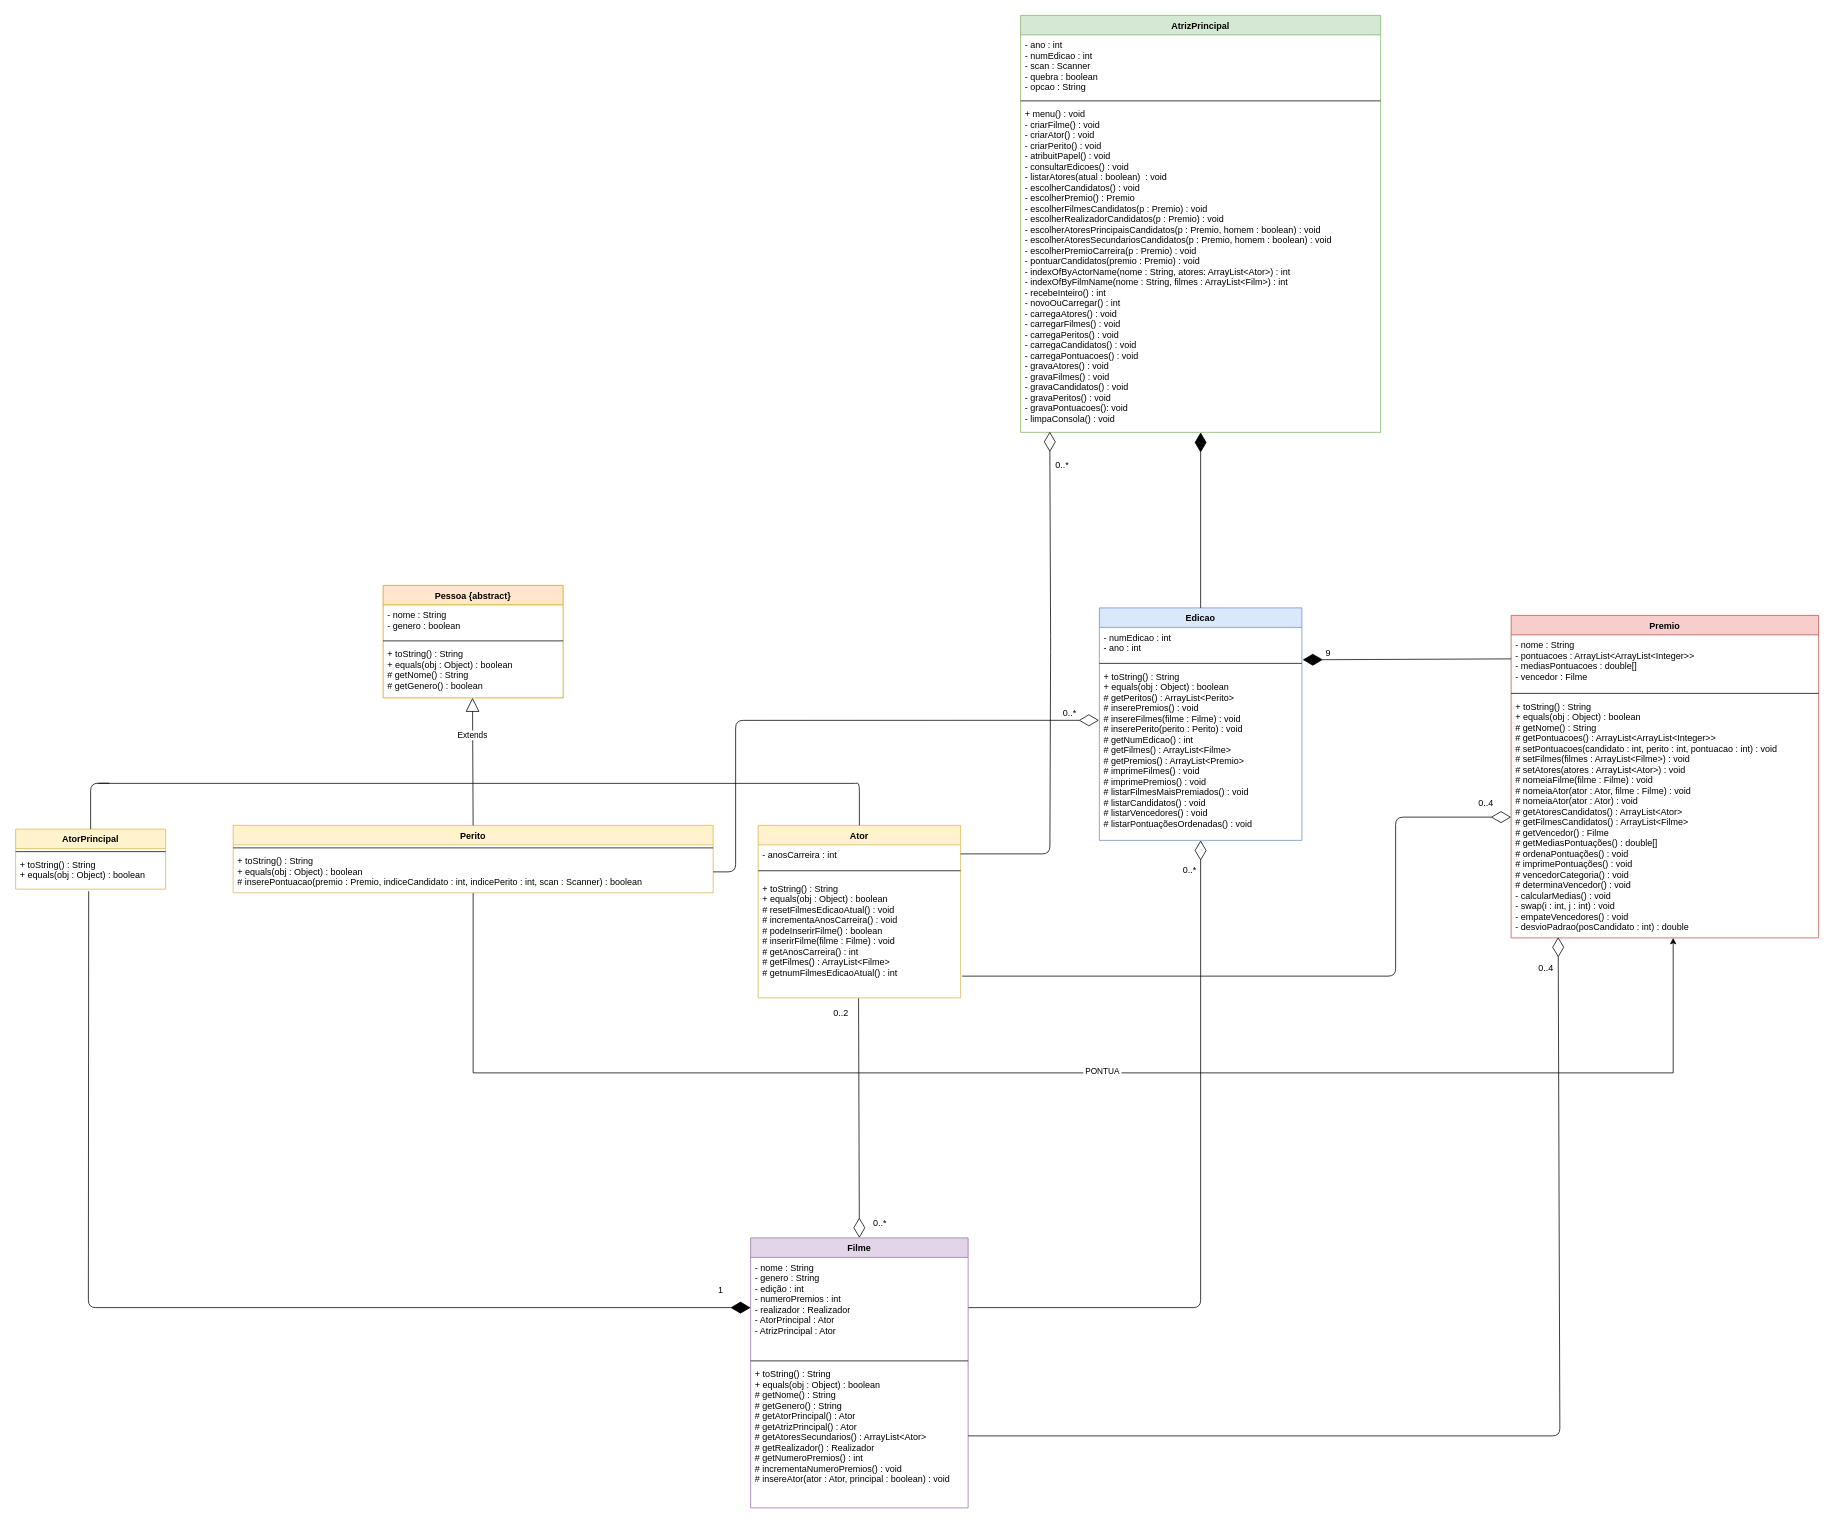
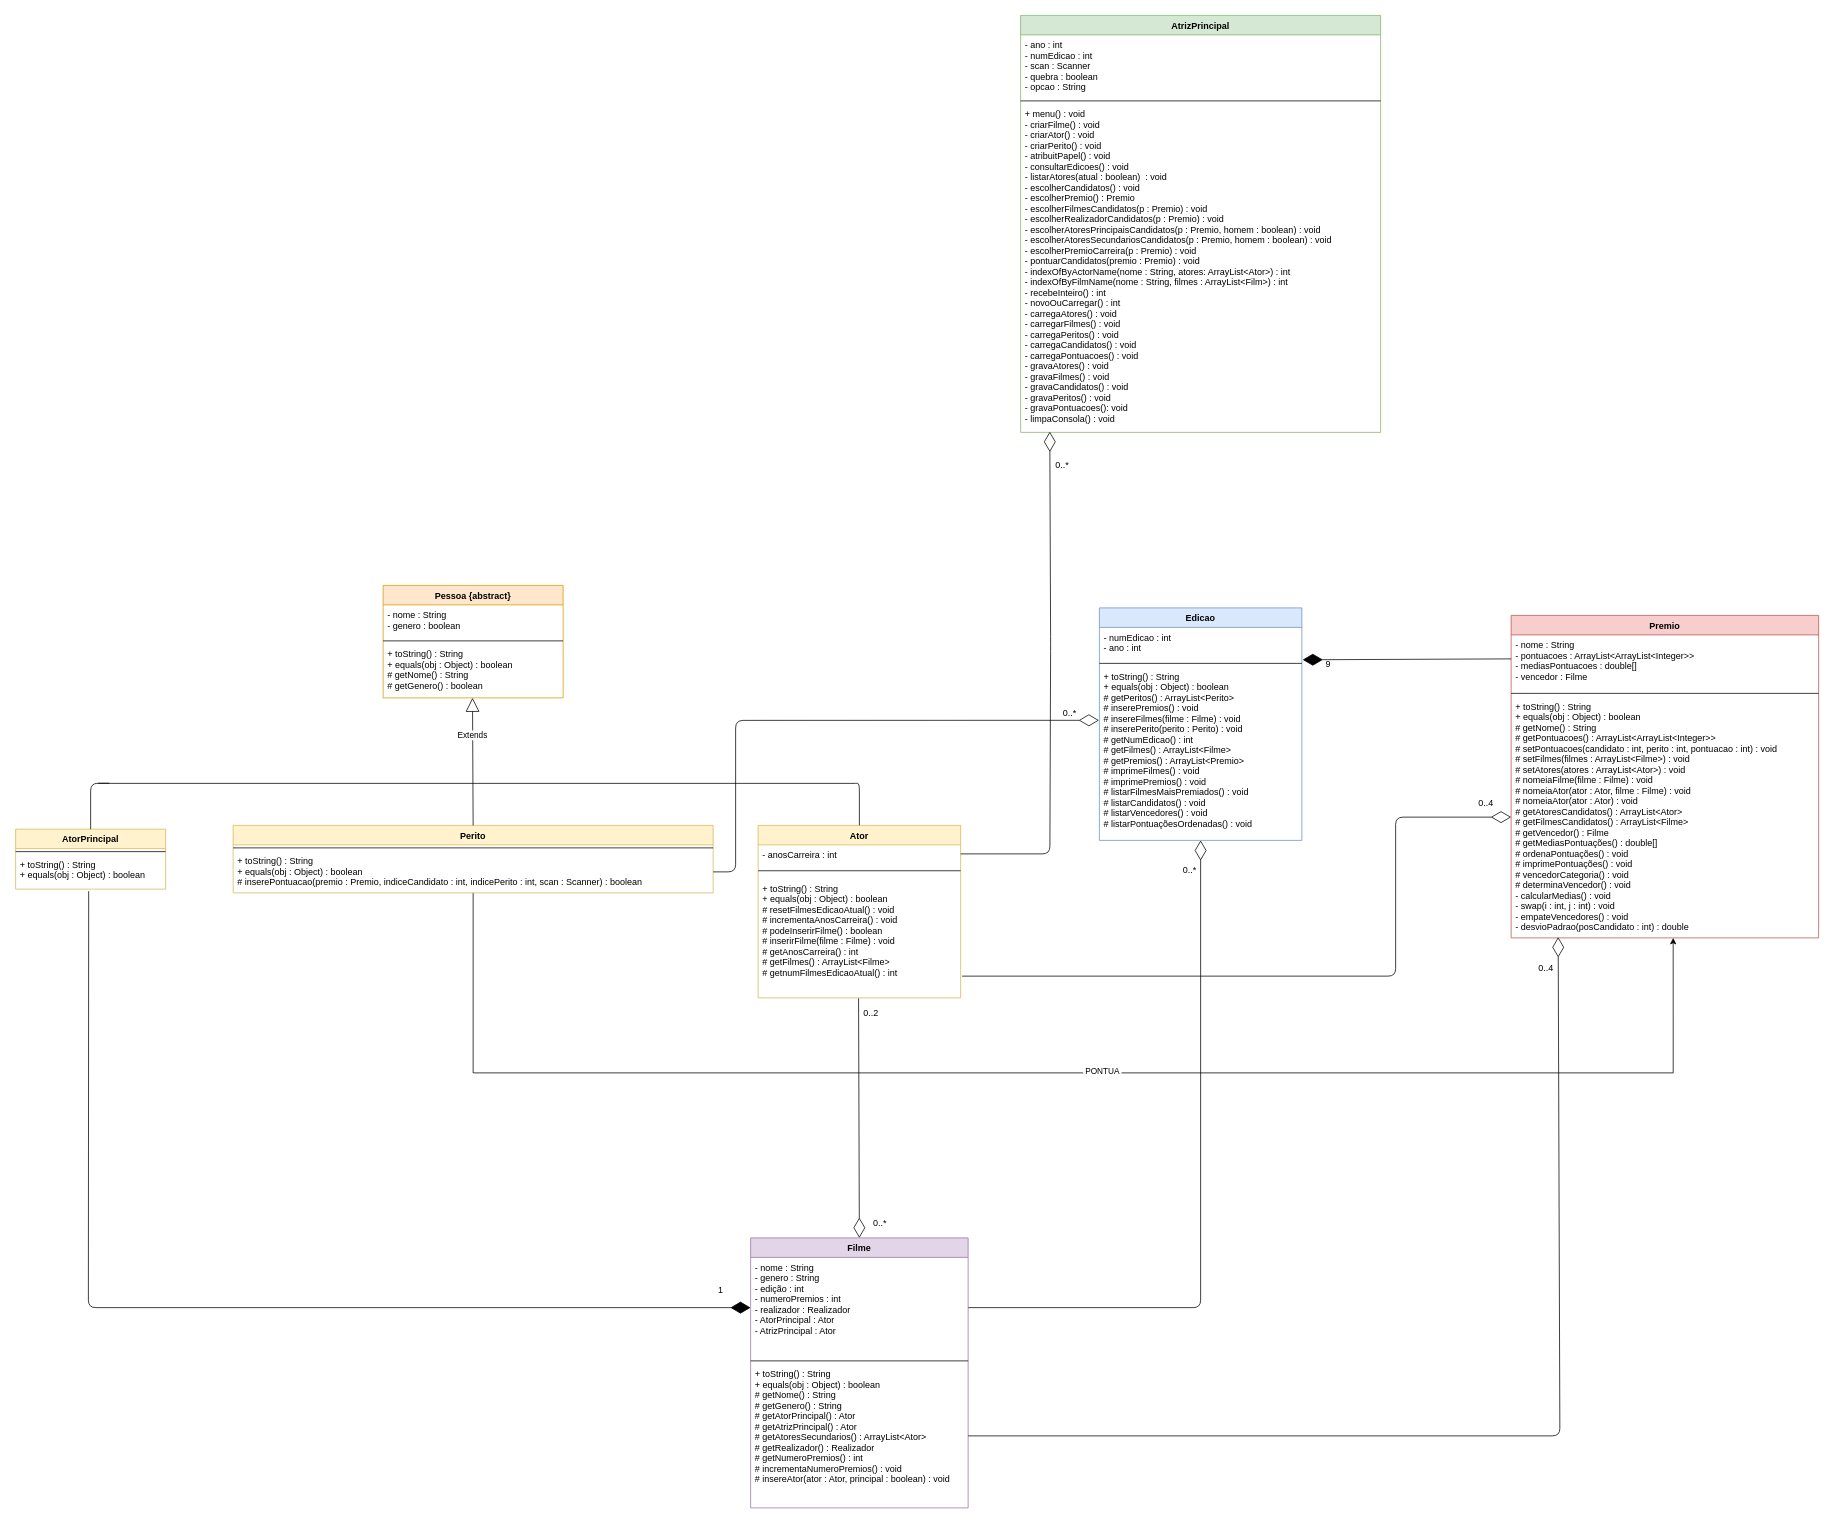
edge "Edicao" -> "AtrizPrincipal": removed
node "9": moved (1328, 653) -> (1328, 664)
node "0..2": moved (840, 1013) -> (870, 1013)
